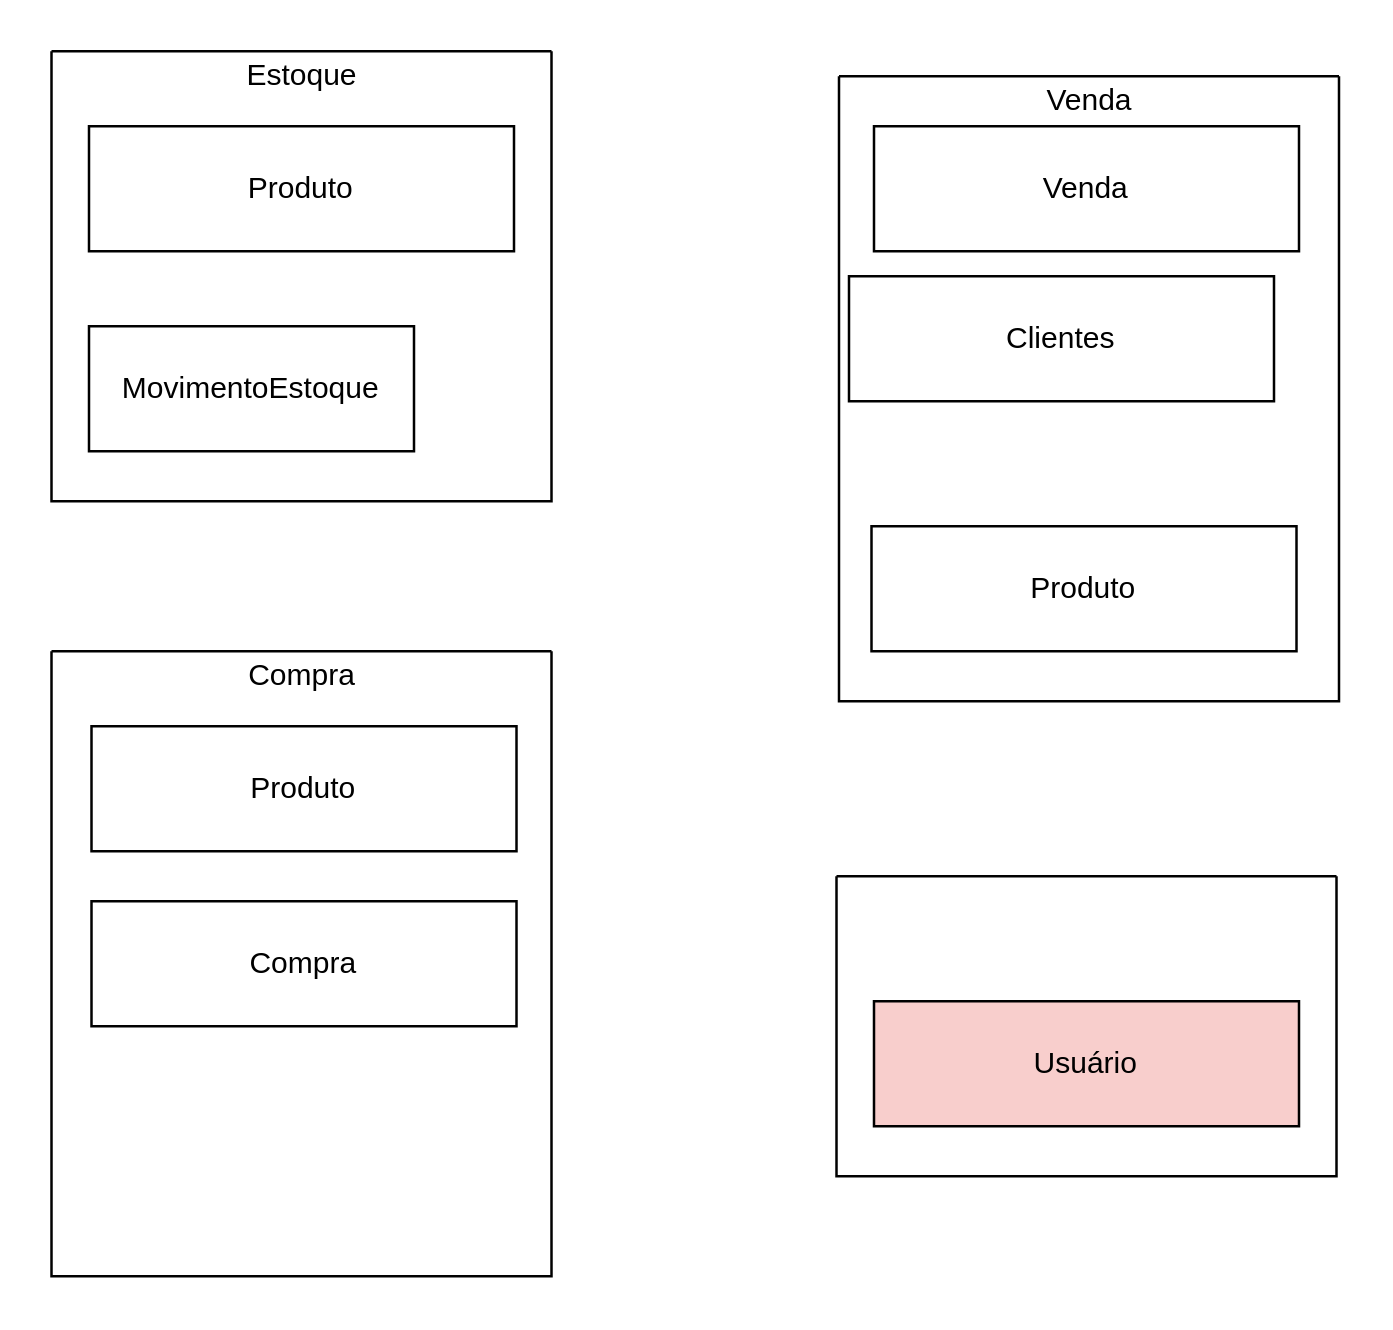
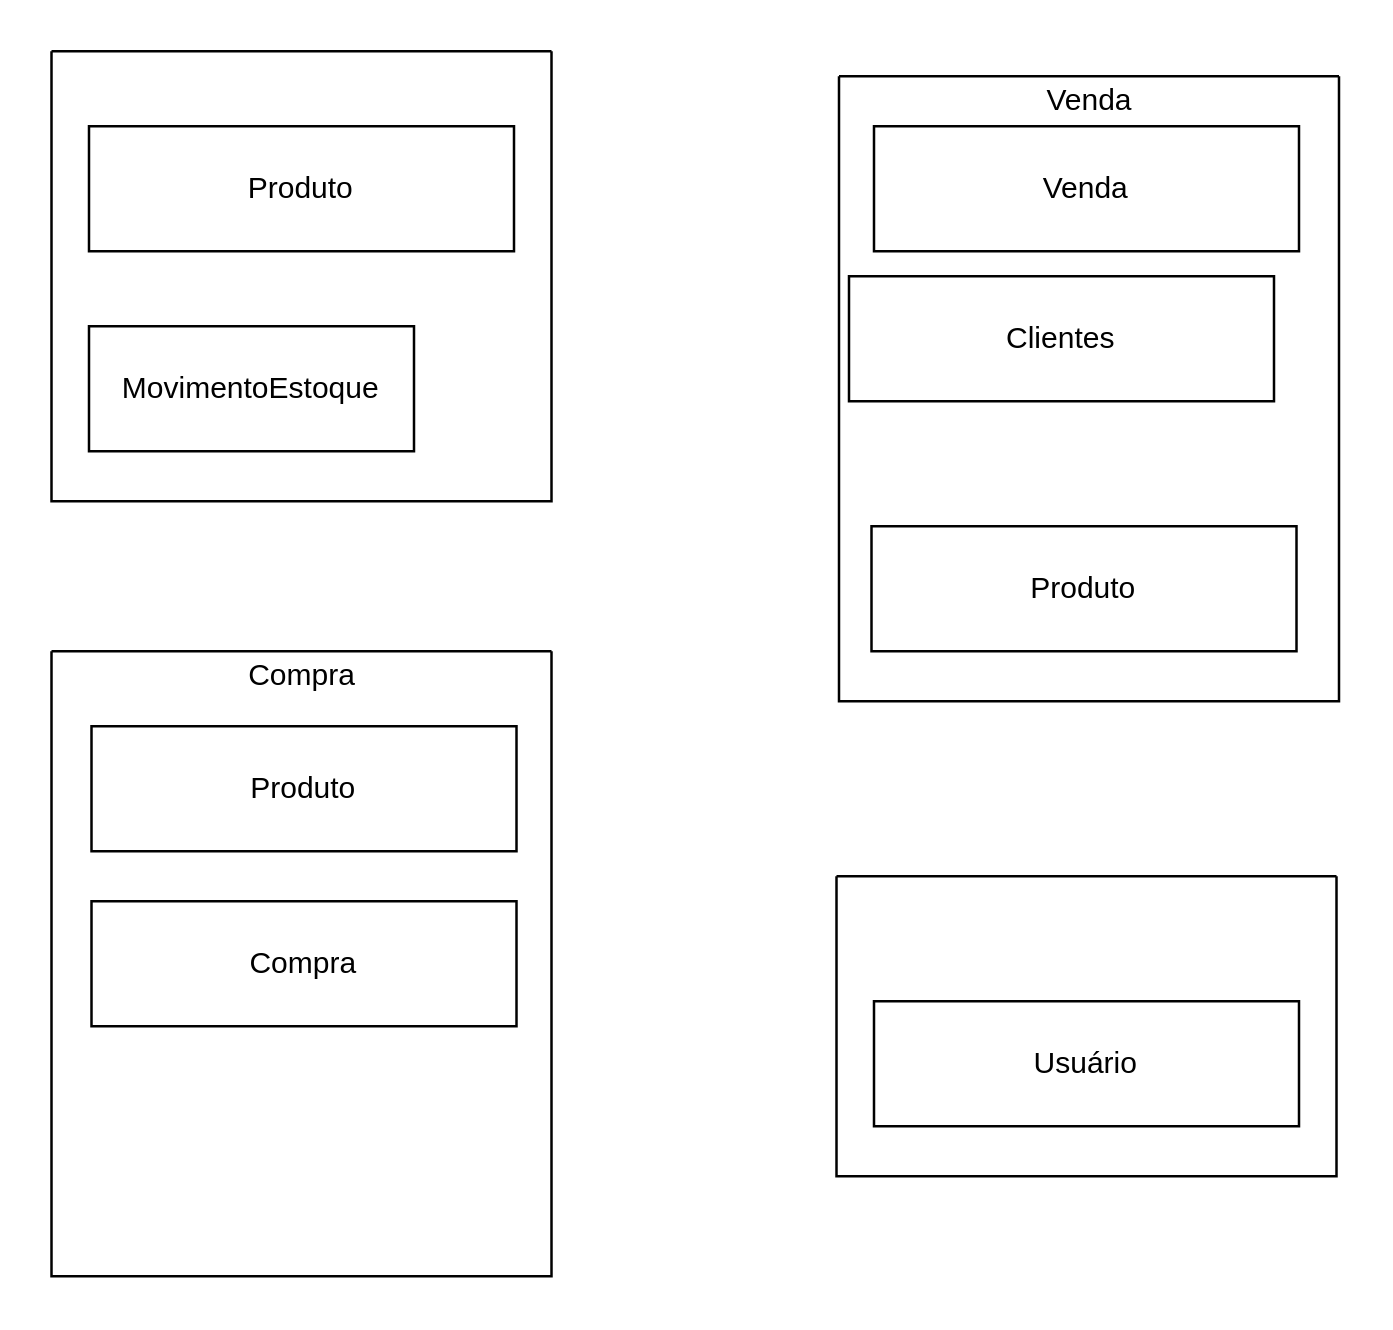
node "Estoque": removed
node "Usuário": fillcolor #f8cecc -> #ffffff
